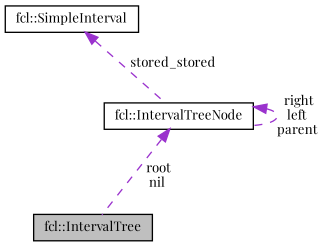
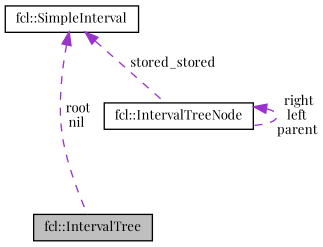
edge "fcl::IntervalTree" -> "fcl::IntervalTreeNode": now "fcl::IntervalTree" -> "fcl::SimpleInterval"
